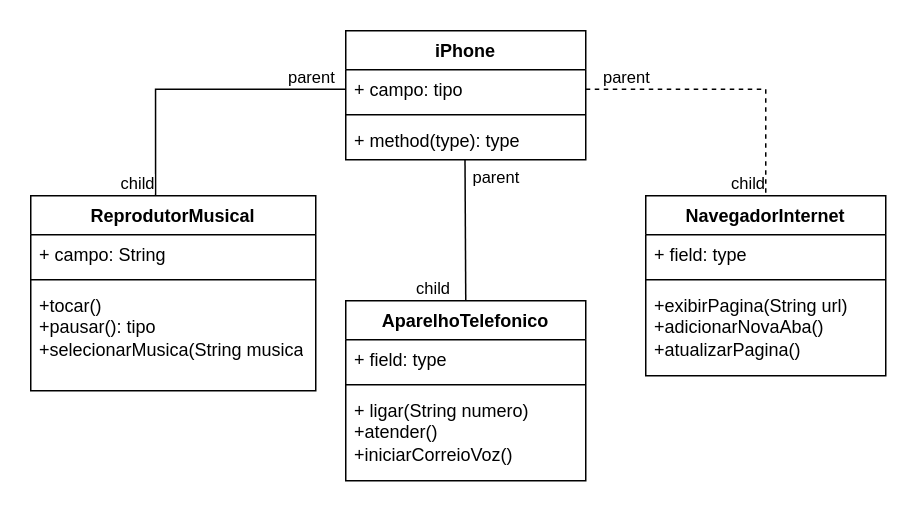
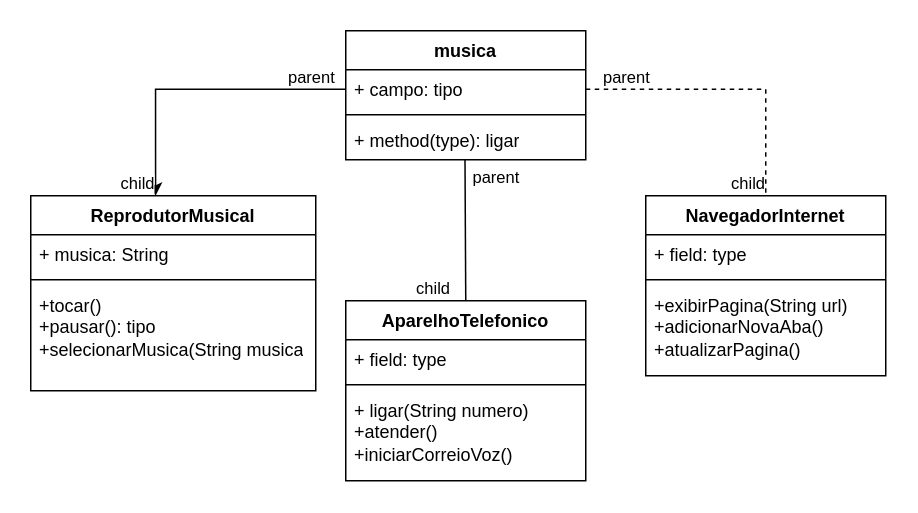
node "iPhone": label "iPhone" -> "musica"
node "+ method(type): type": label "+ method(type): type" -> "+ method(type): ligar"
edge "+ campo: tipo" -- "ReprodutorMusical": arrowhead none -> classic
node "+ campo: String": label "+ campo: String" -> "+ musica: String"
